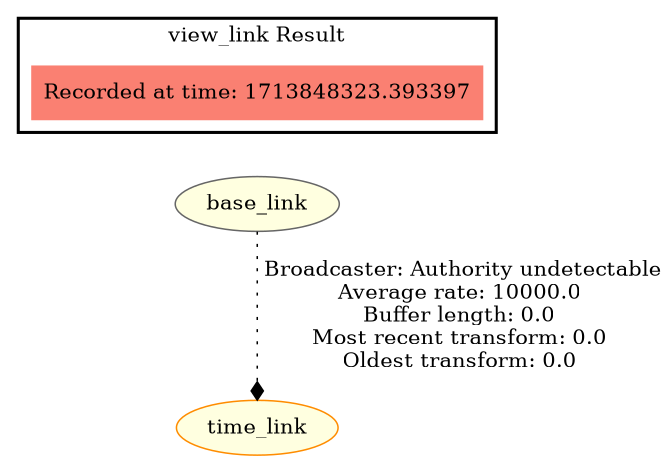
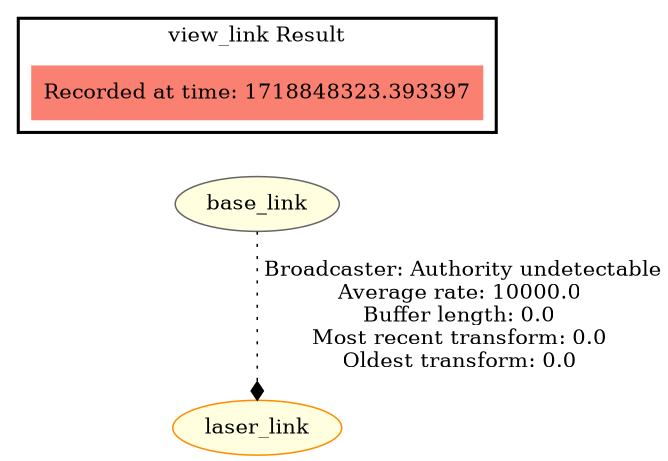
node "Recorded at time: 1713848323.393397": label "Recorded at time: 1713848323.393397" -> "Recorded at time: 1718848323.393397"
node "time_link": label "time_link" -> "laser_link"
